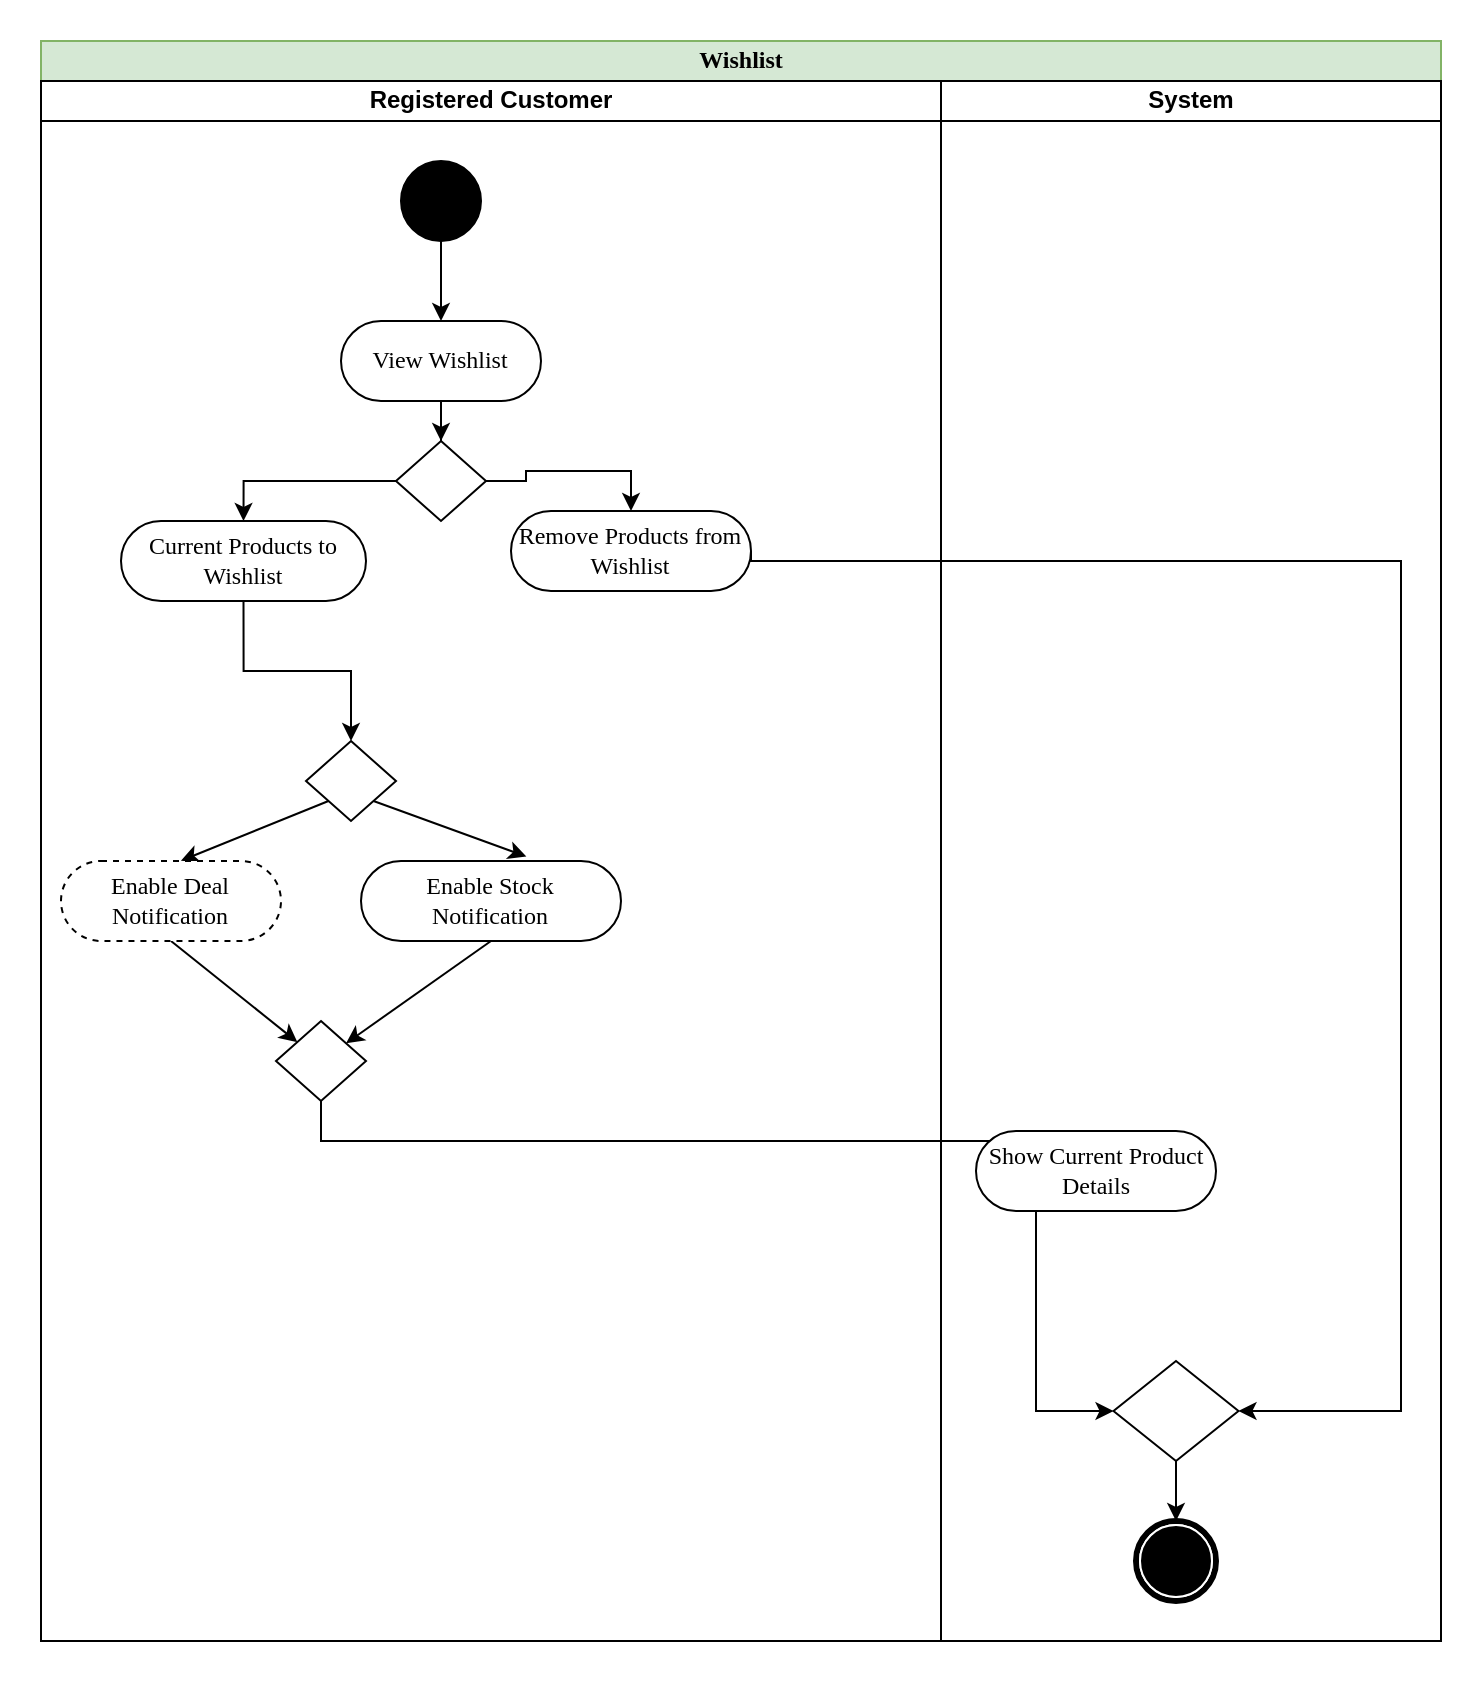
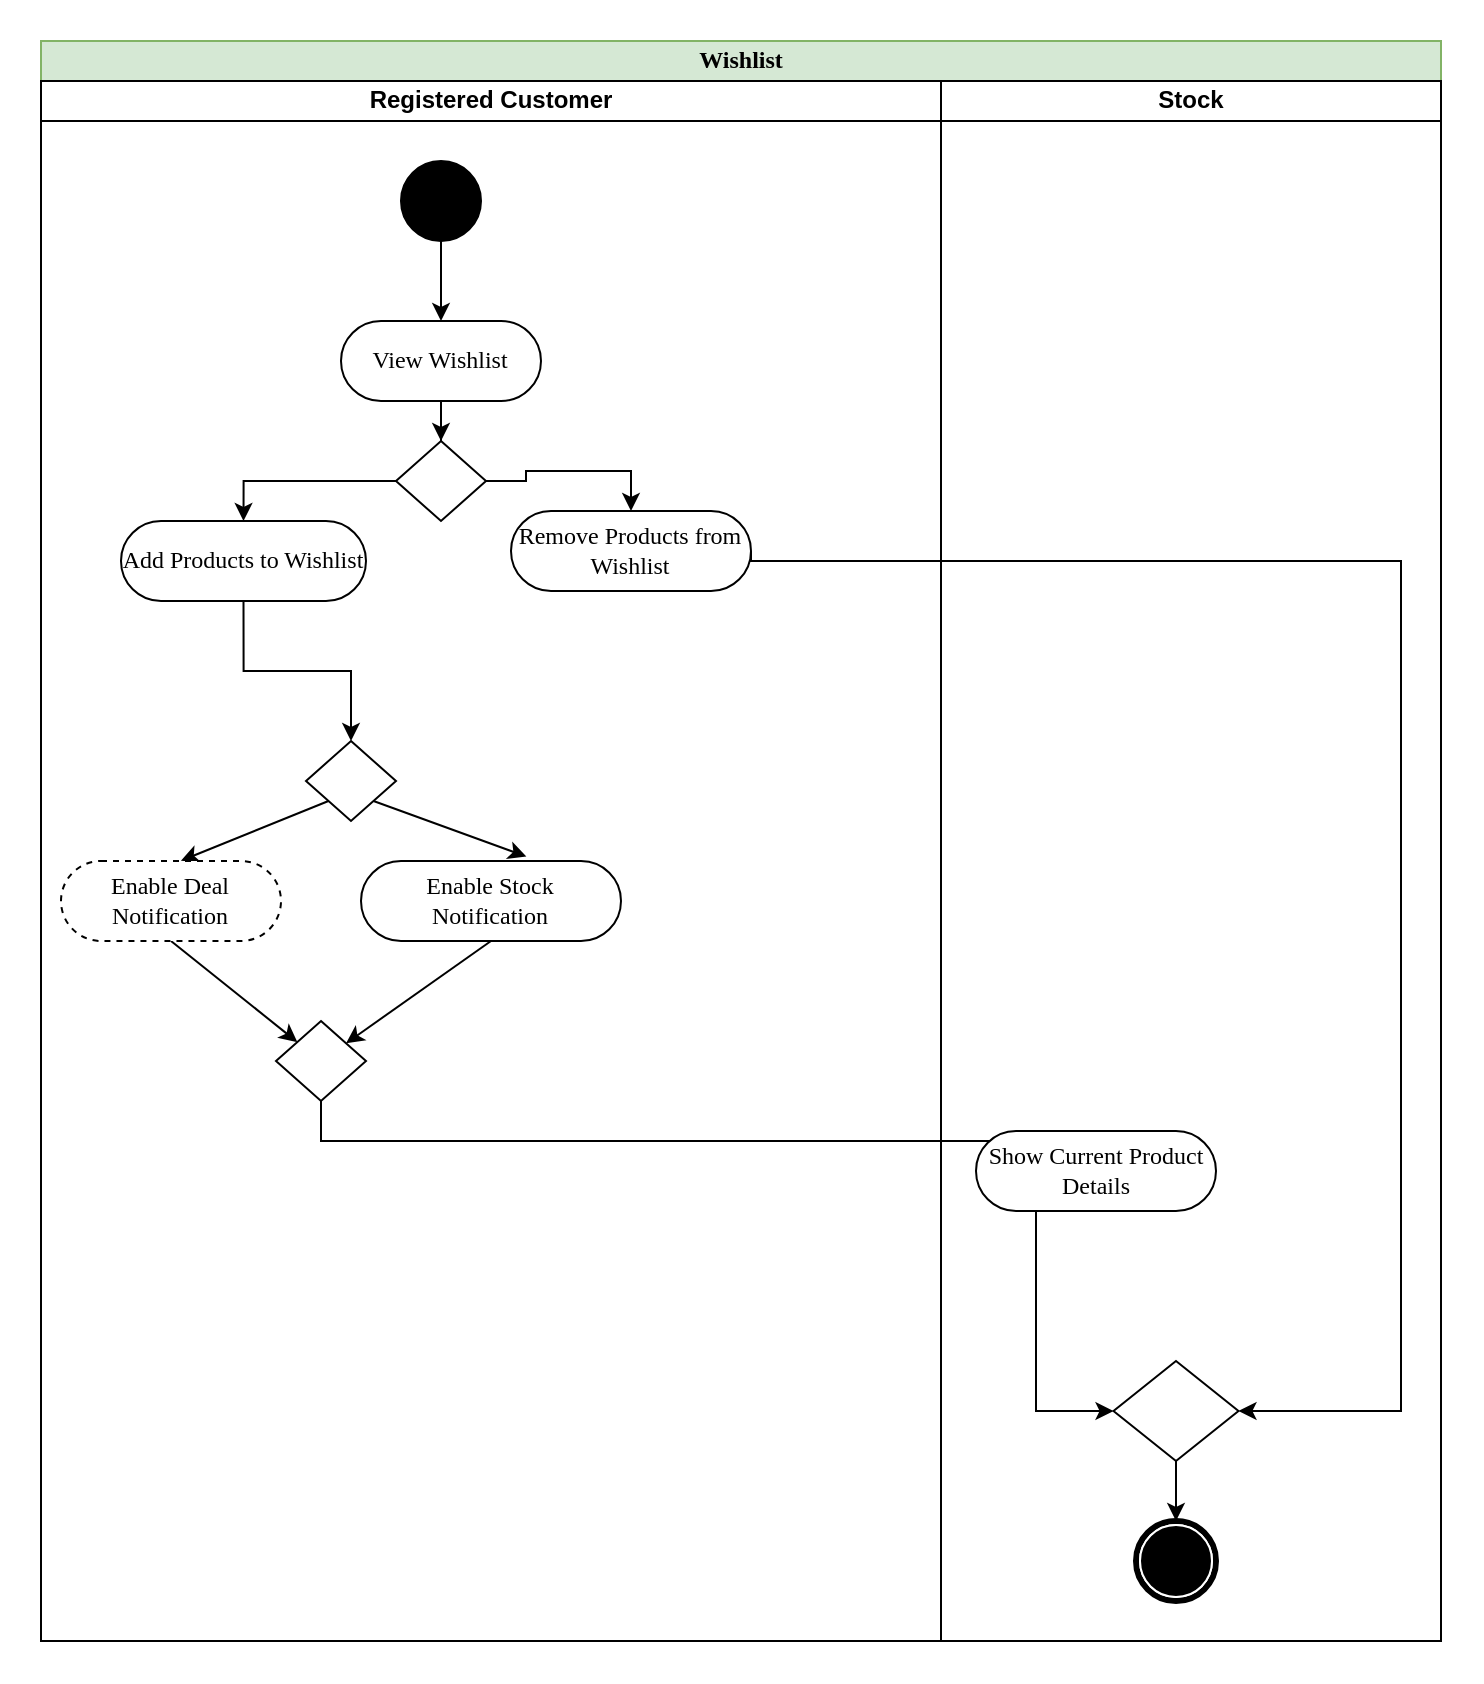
node "System": label "System" -> "Stock"
node "Current Products to Wishlist": label "Current Products to Wishlist" -> "Add Products to Wishlist"
